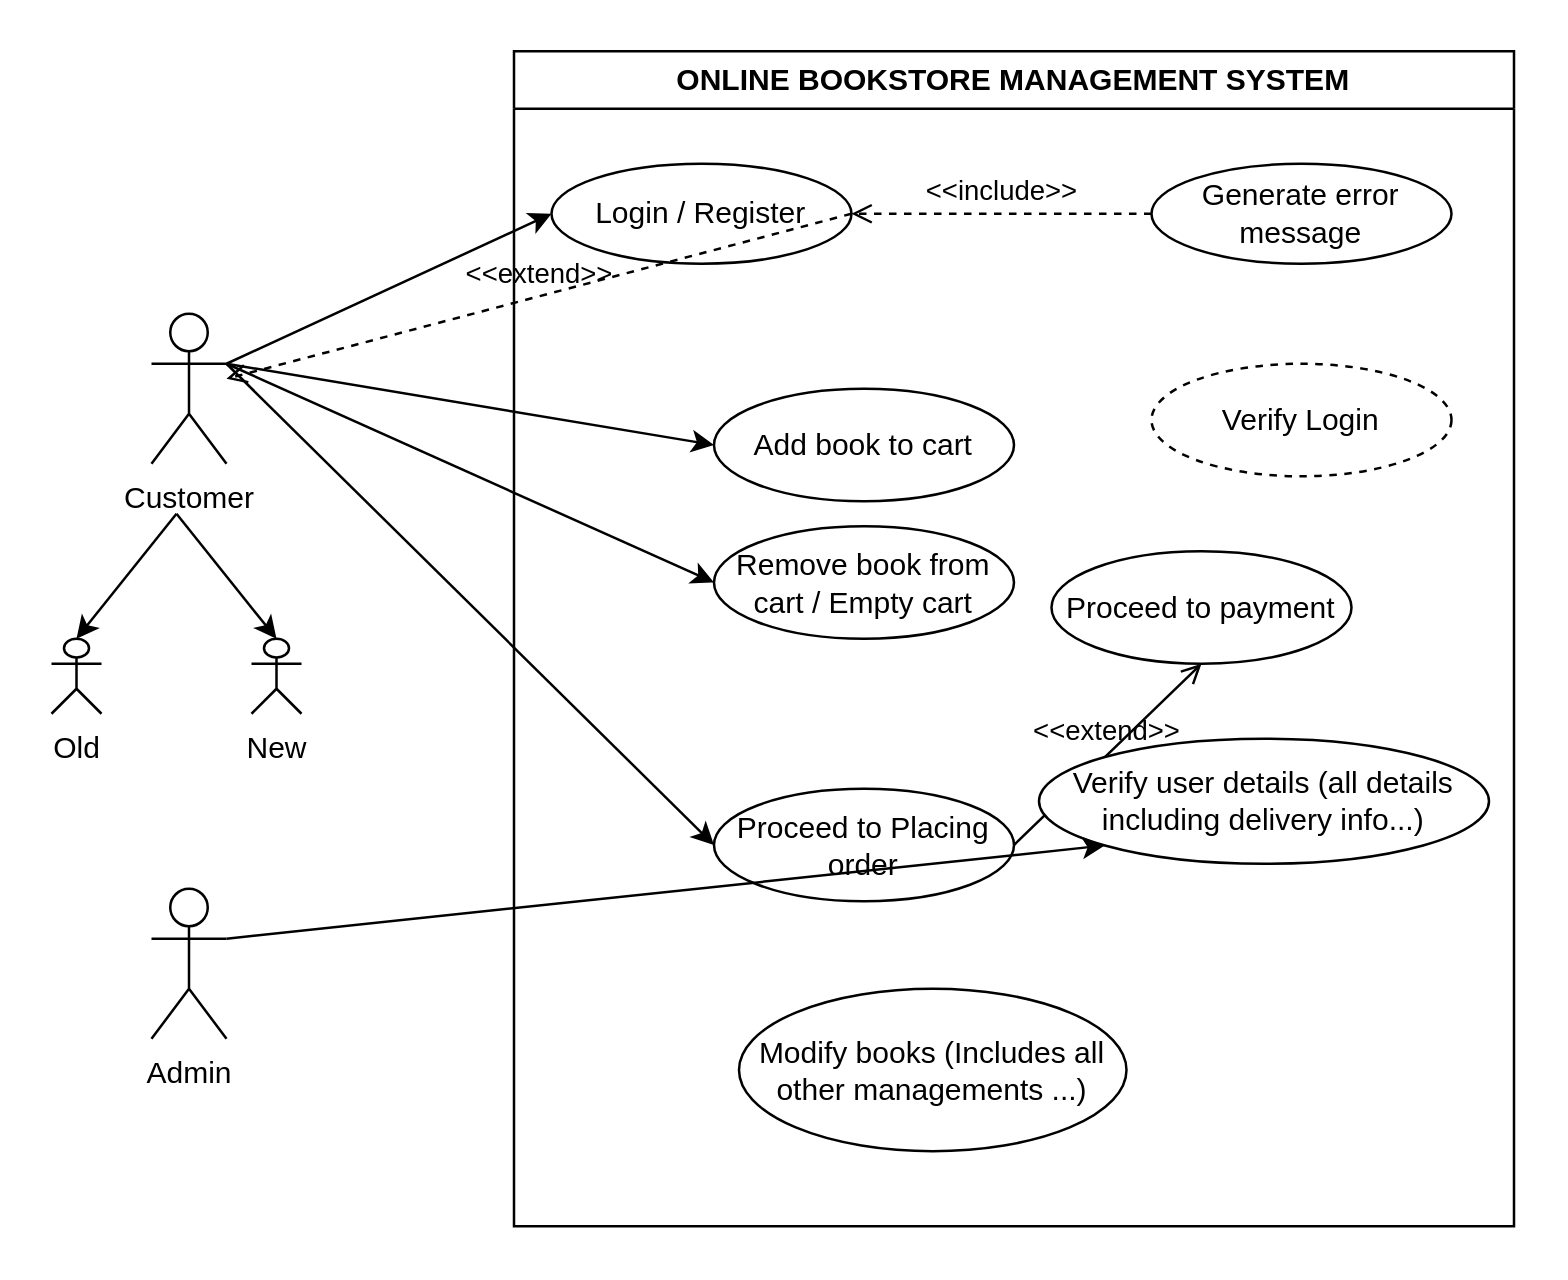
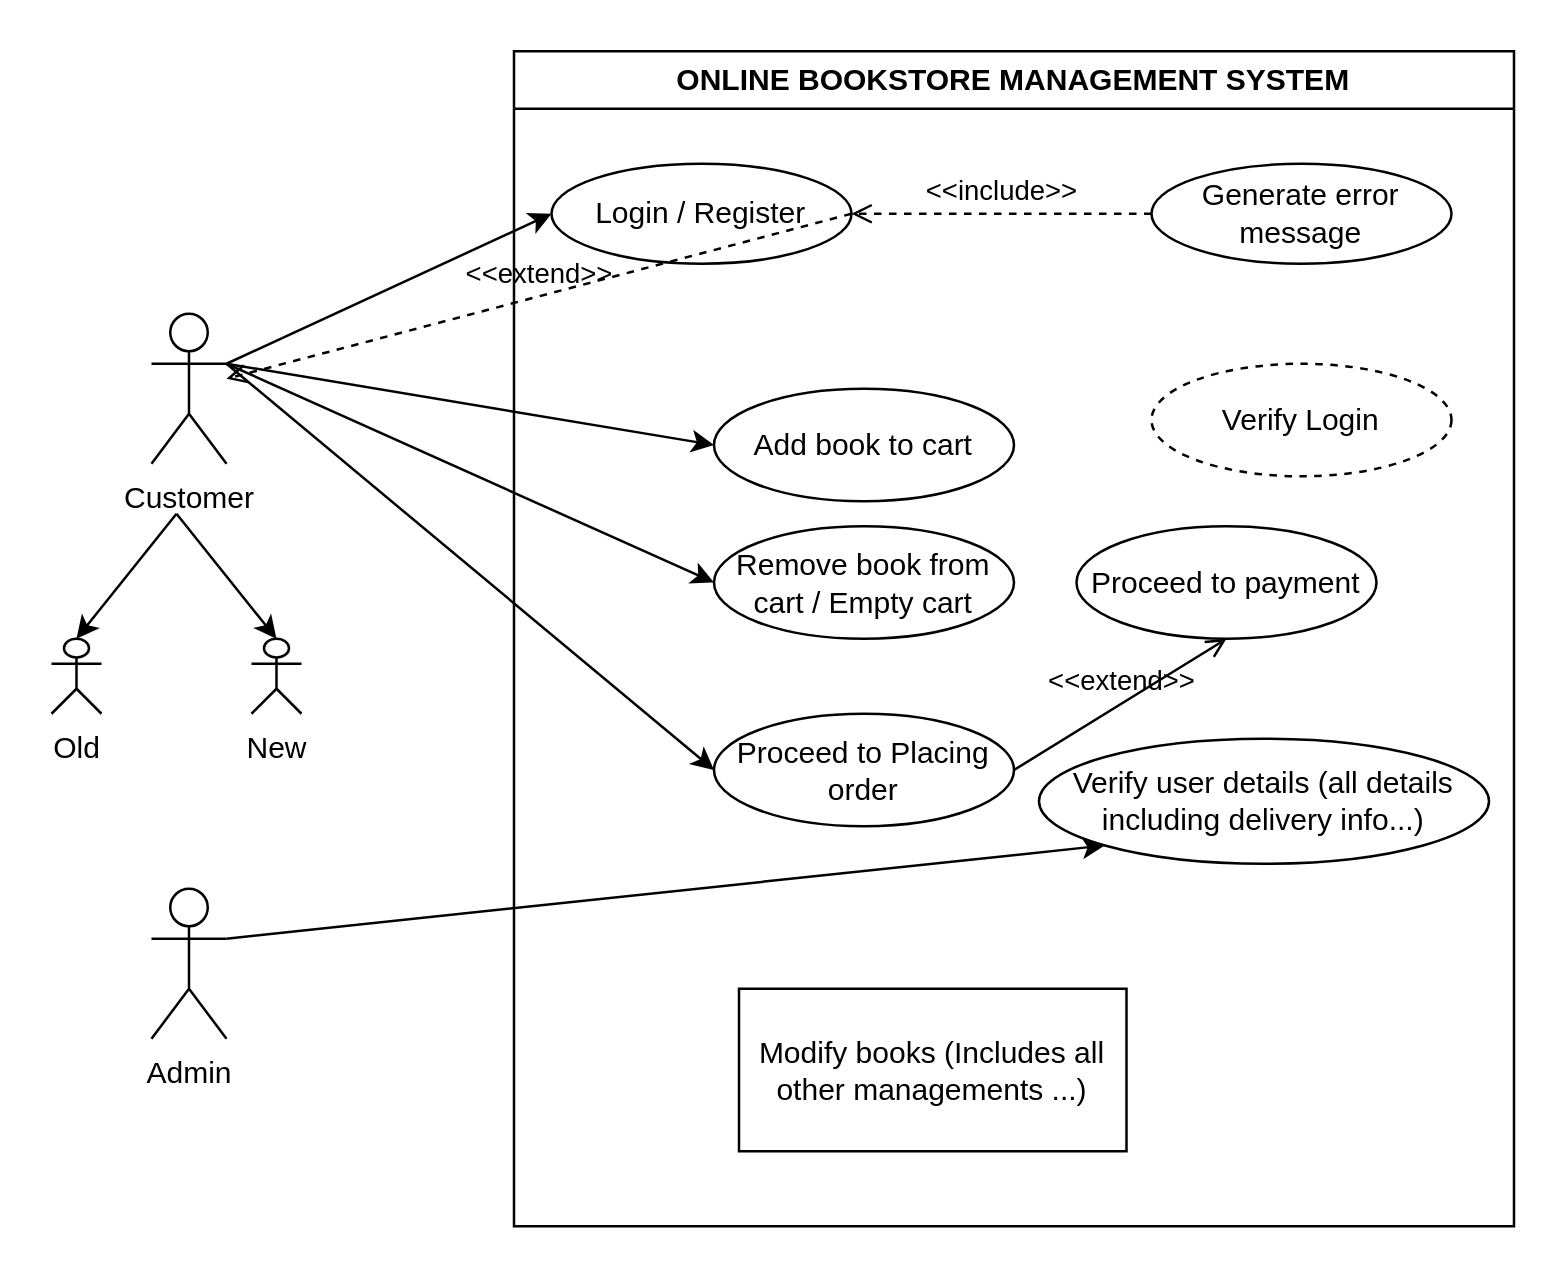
node "Proceed to payment": moved (1201, 608) -> (1226, 583)
node "Proceed to Placing order": moved (864, 845) -> (864, 770)
node "Modify books (Includes all other managements ...)": shape ellipse -> rectangle
